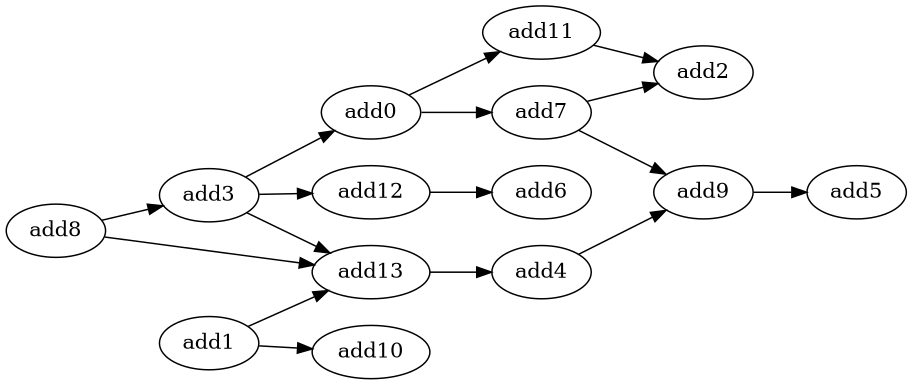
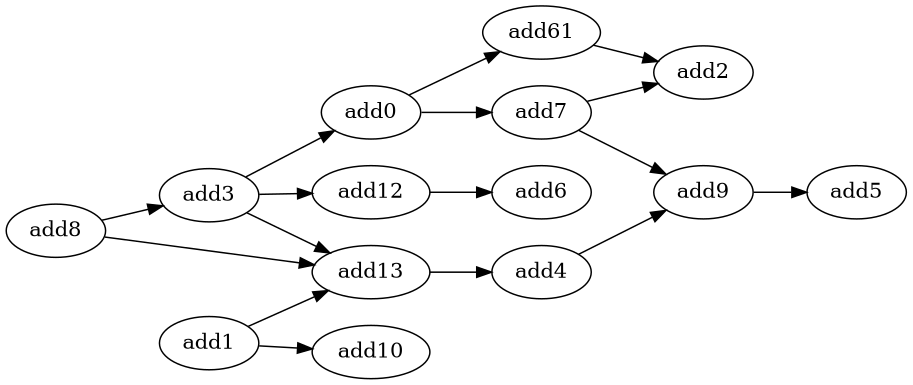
node "add11": label "add11" -> "add61"
